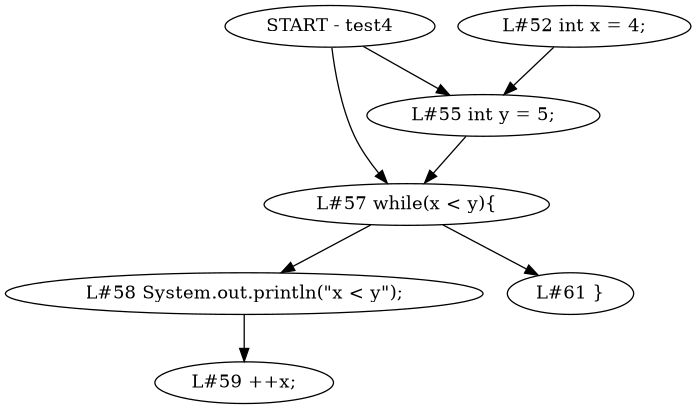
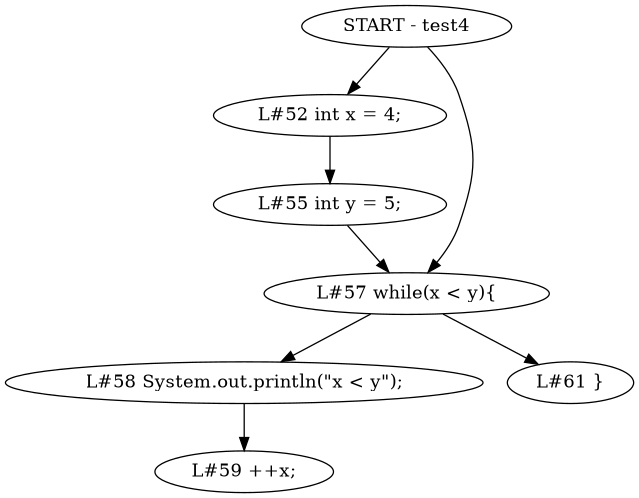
edge "START - test4" -> "L#55 int y = 5;": now "START - test4" -> "L#52 int x = 4;"
